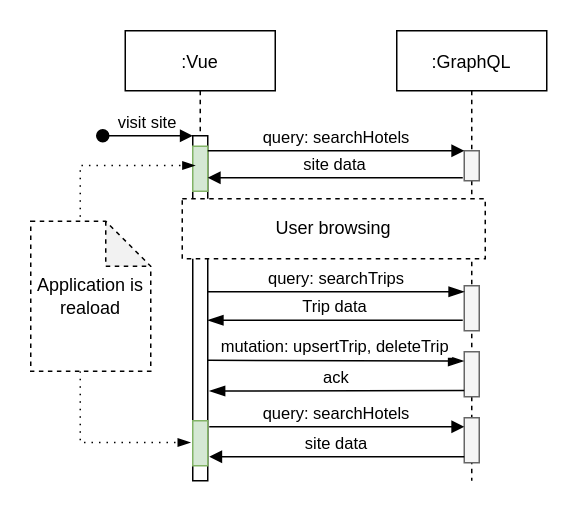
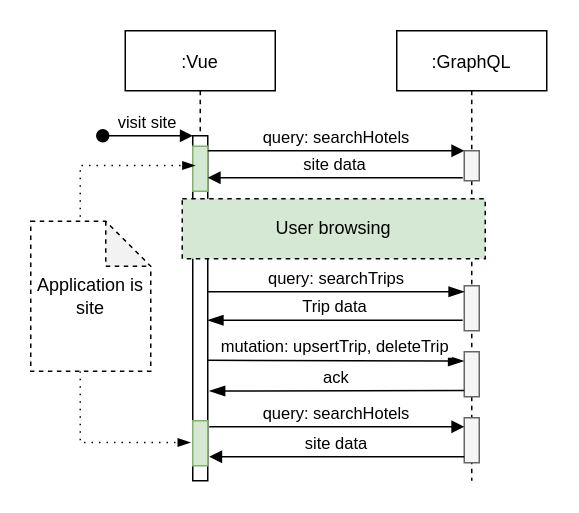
node "User browsing": fillcolor #ffffff -> #d5e8d4
node "Application is reaload": label "Application is reaload" -> "Application is site"
